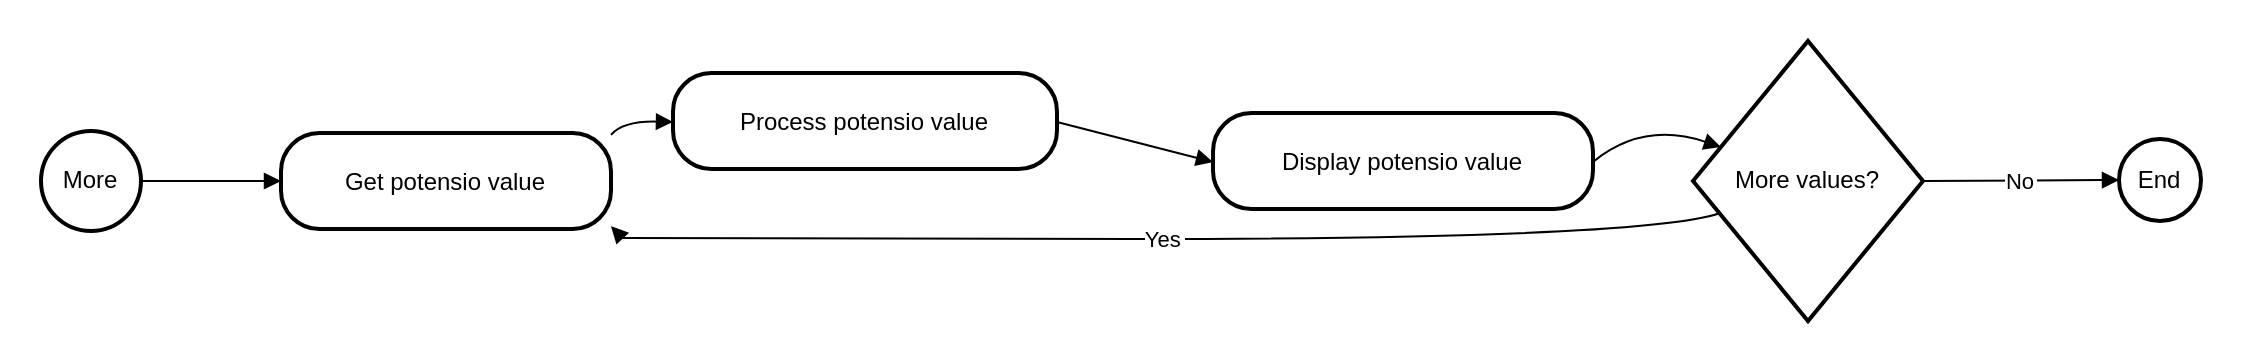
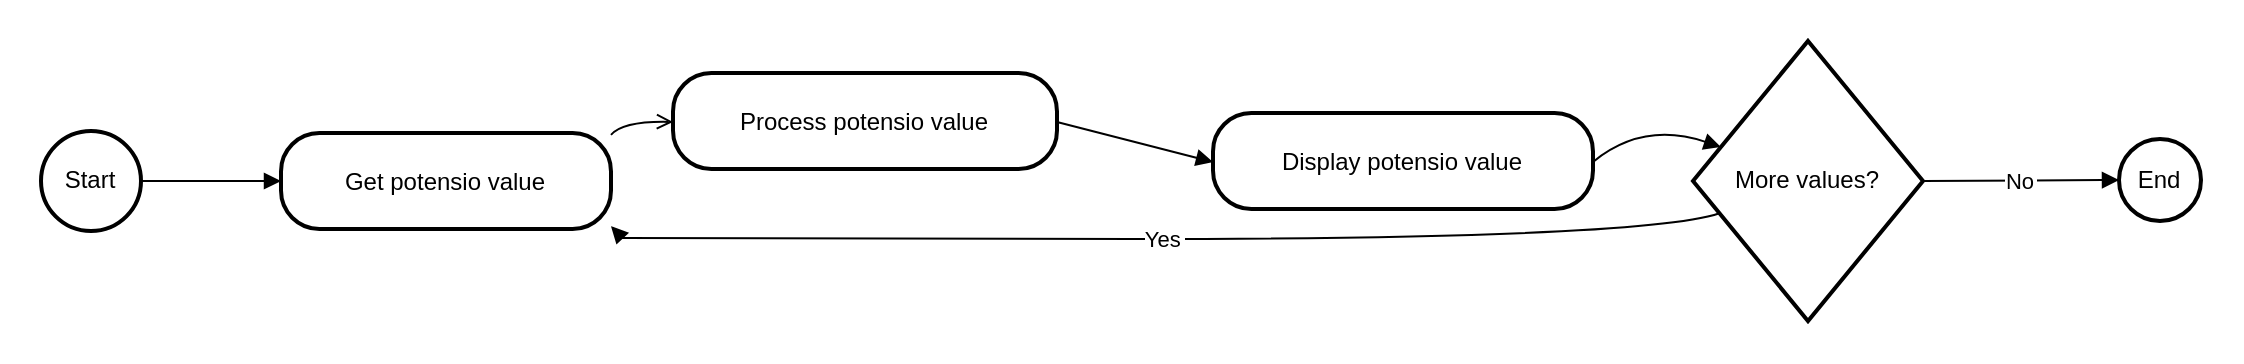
edge "Get potensio value" -> "Process potensio value": arrowhead block -> open
node "More": label "More" -> "Start"
